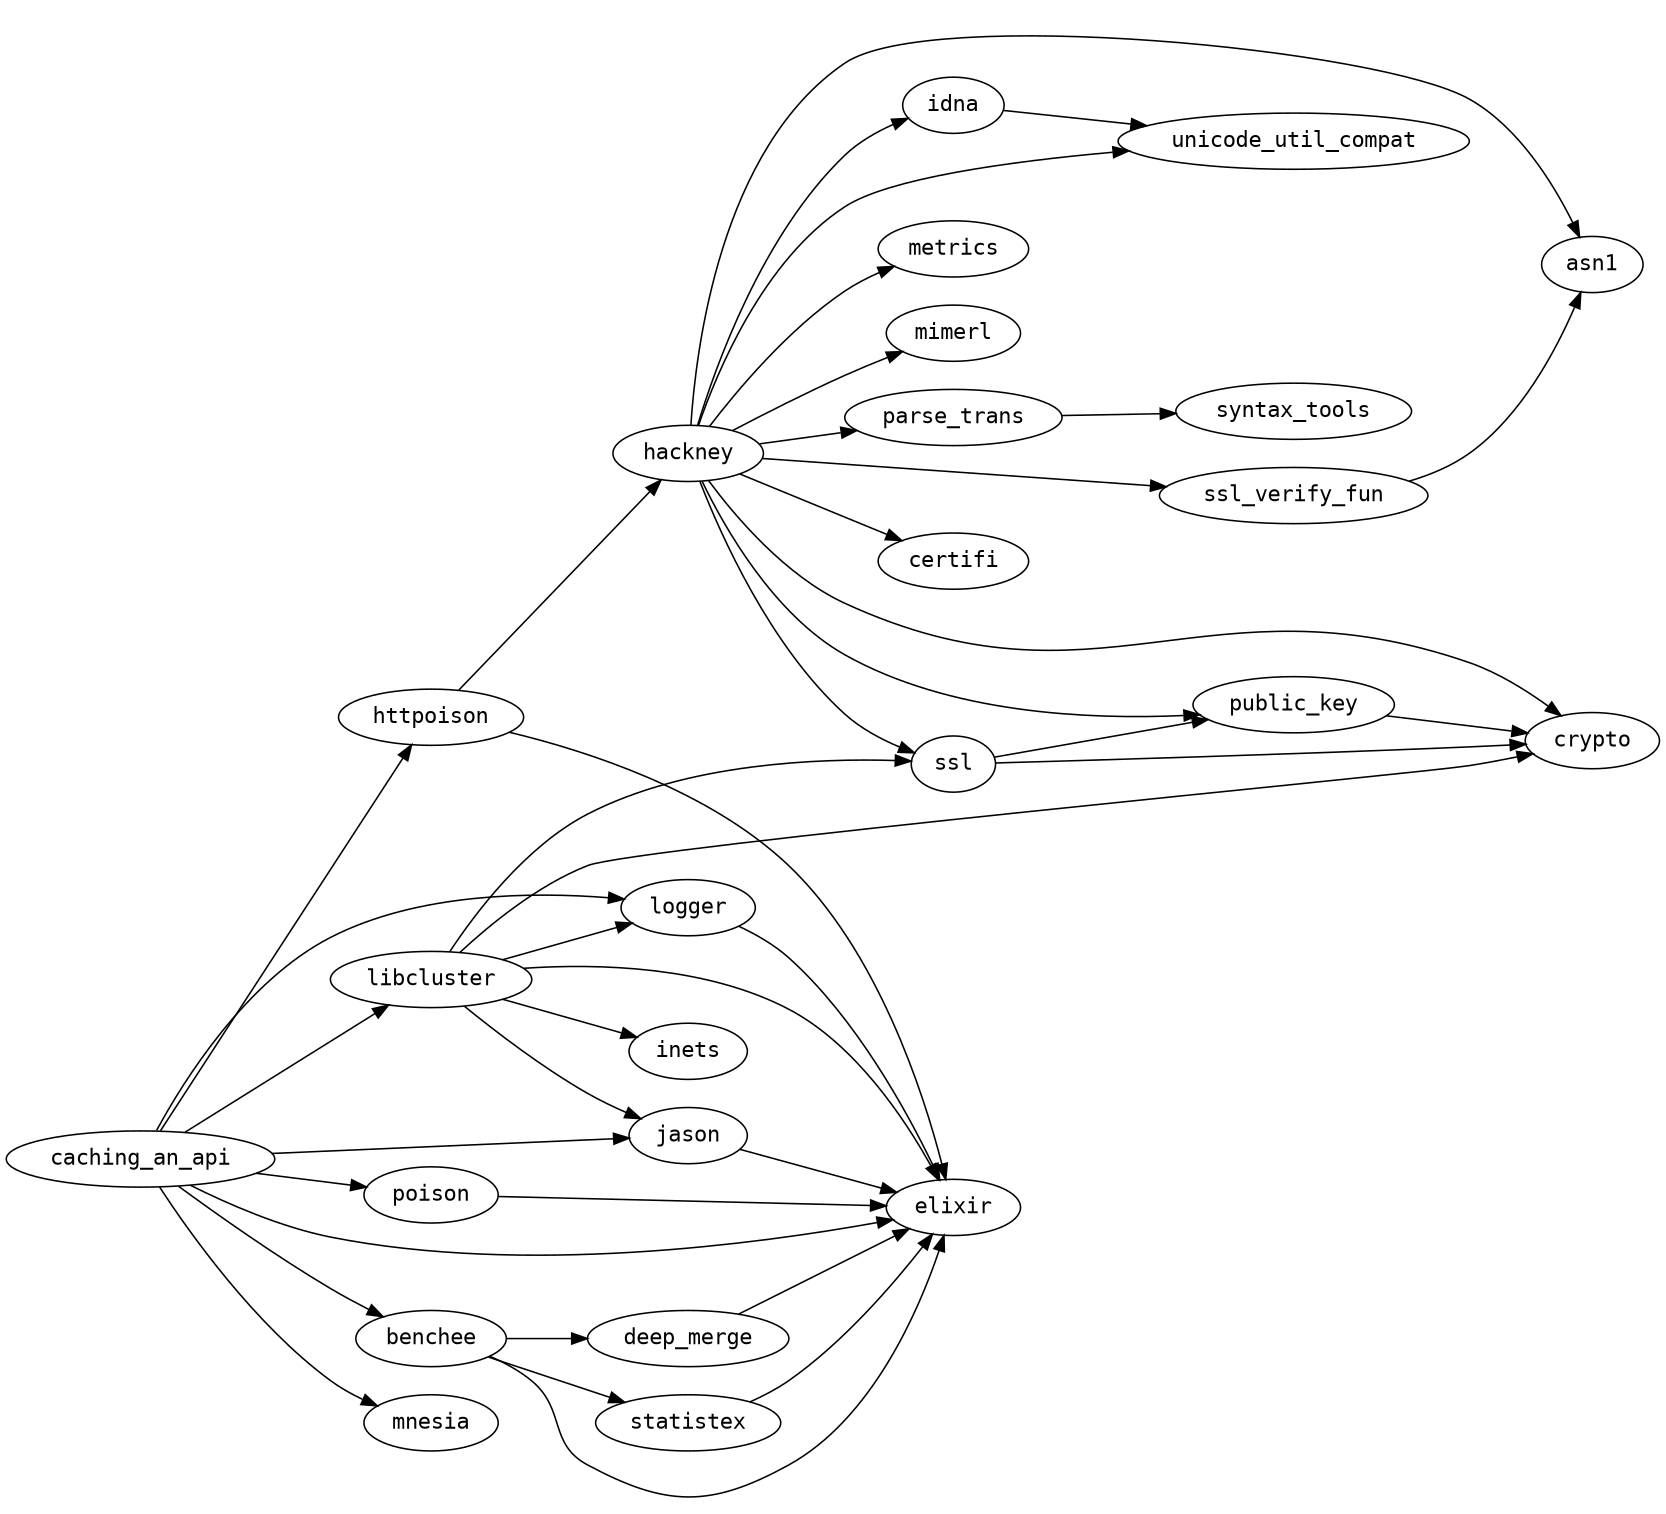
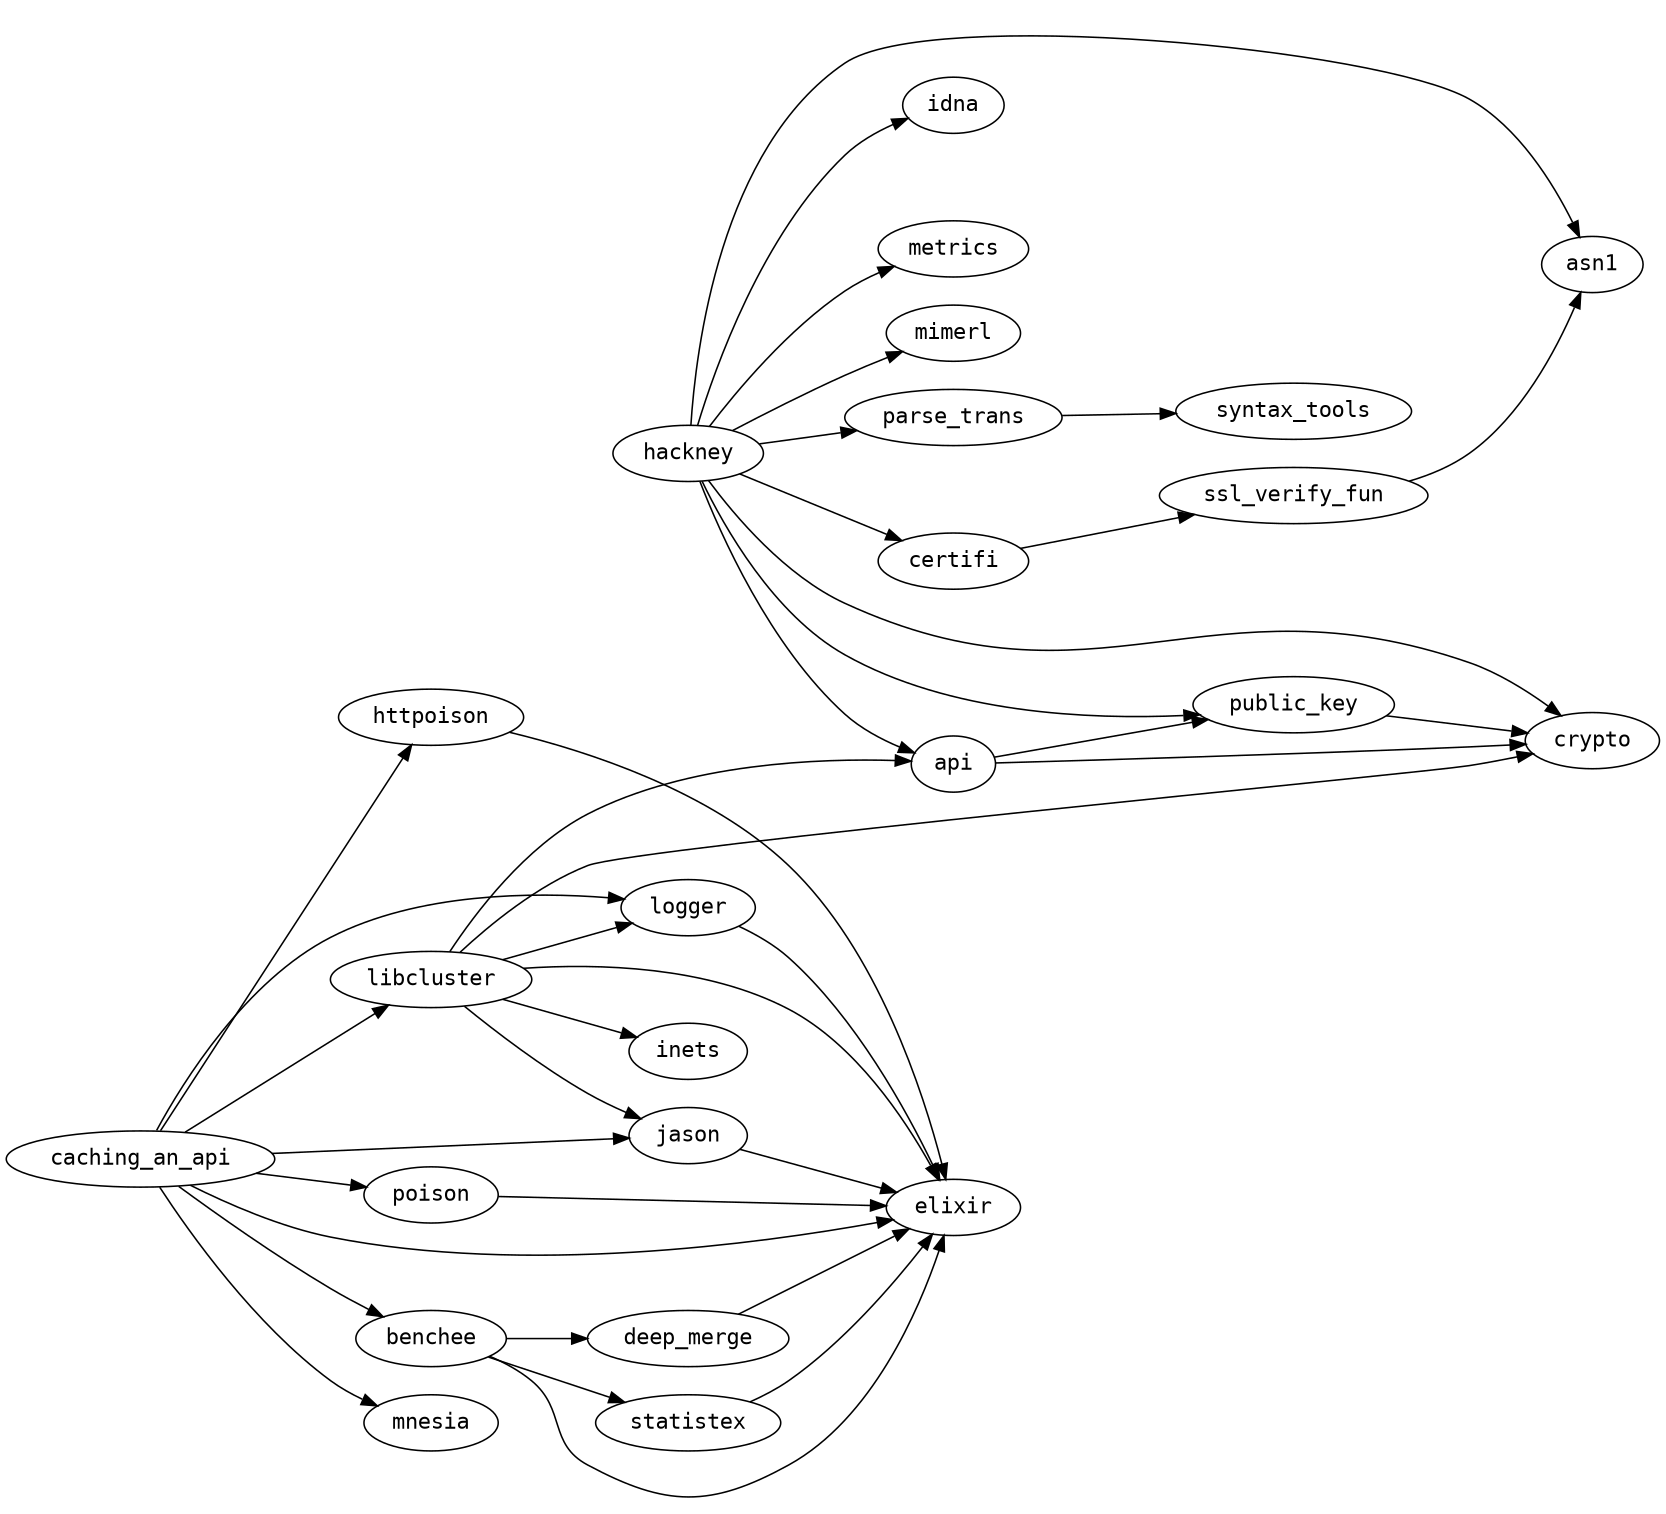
node "unicode_util_compat": removed
edge "hackney" -> "ssl_verify_fun": now "certifi" -> "ssl_verify_fun"
edge "httpoison" -> "hackney": removed
node "ssl": label "ssl" -> "api"
